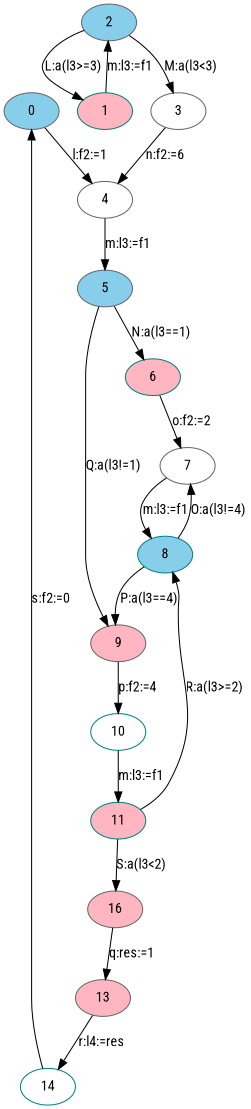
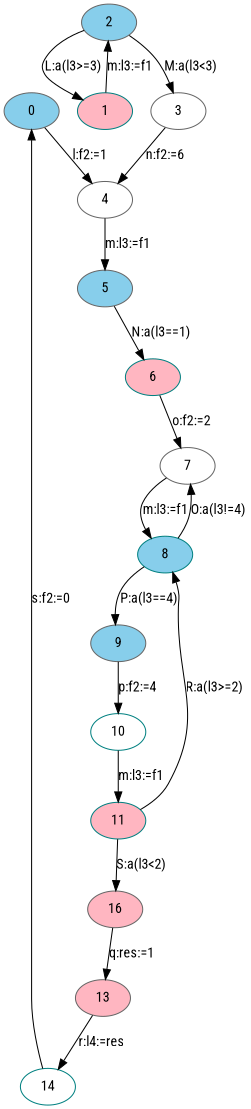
edge "5" -> "9": removed, label "Q:a(l3!=1)"
node "9": fillcolor lightpink -> skyblue
